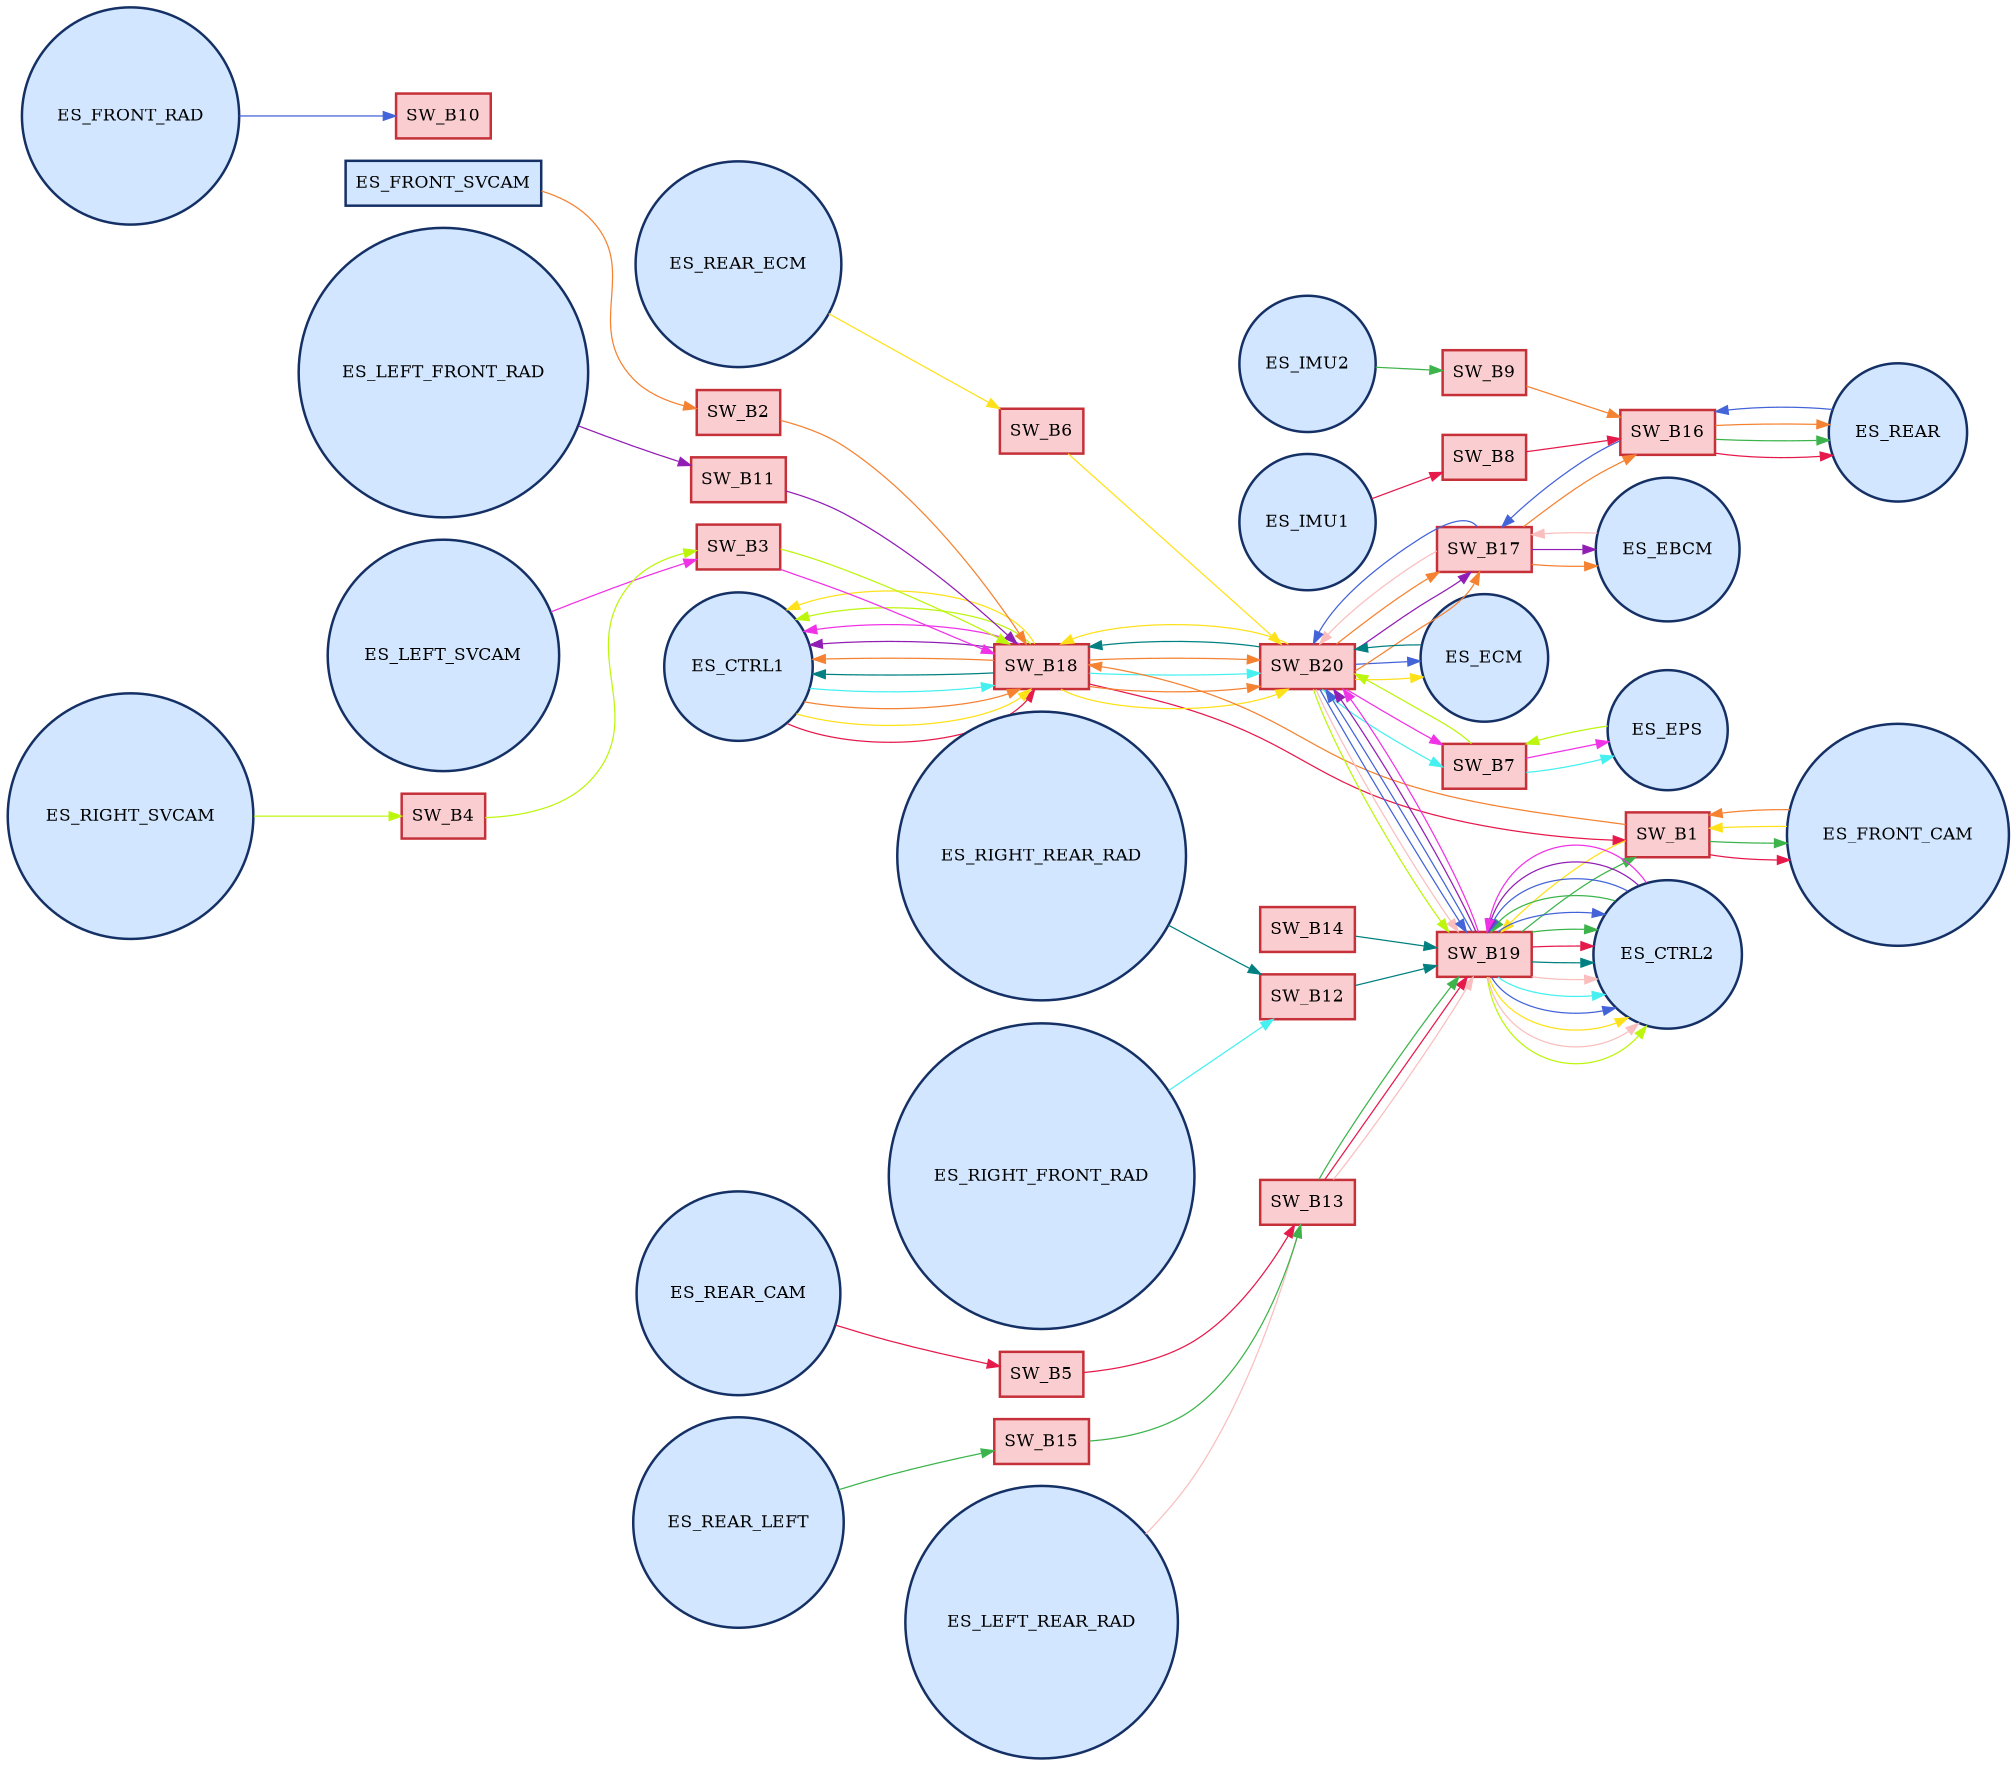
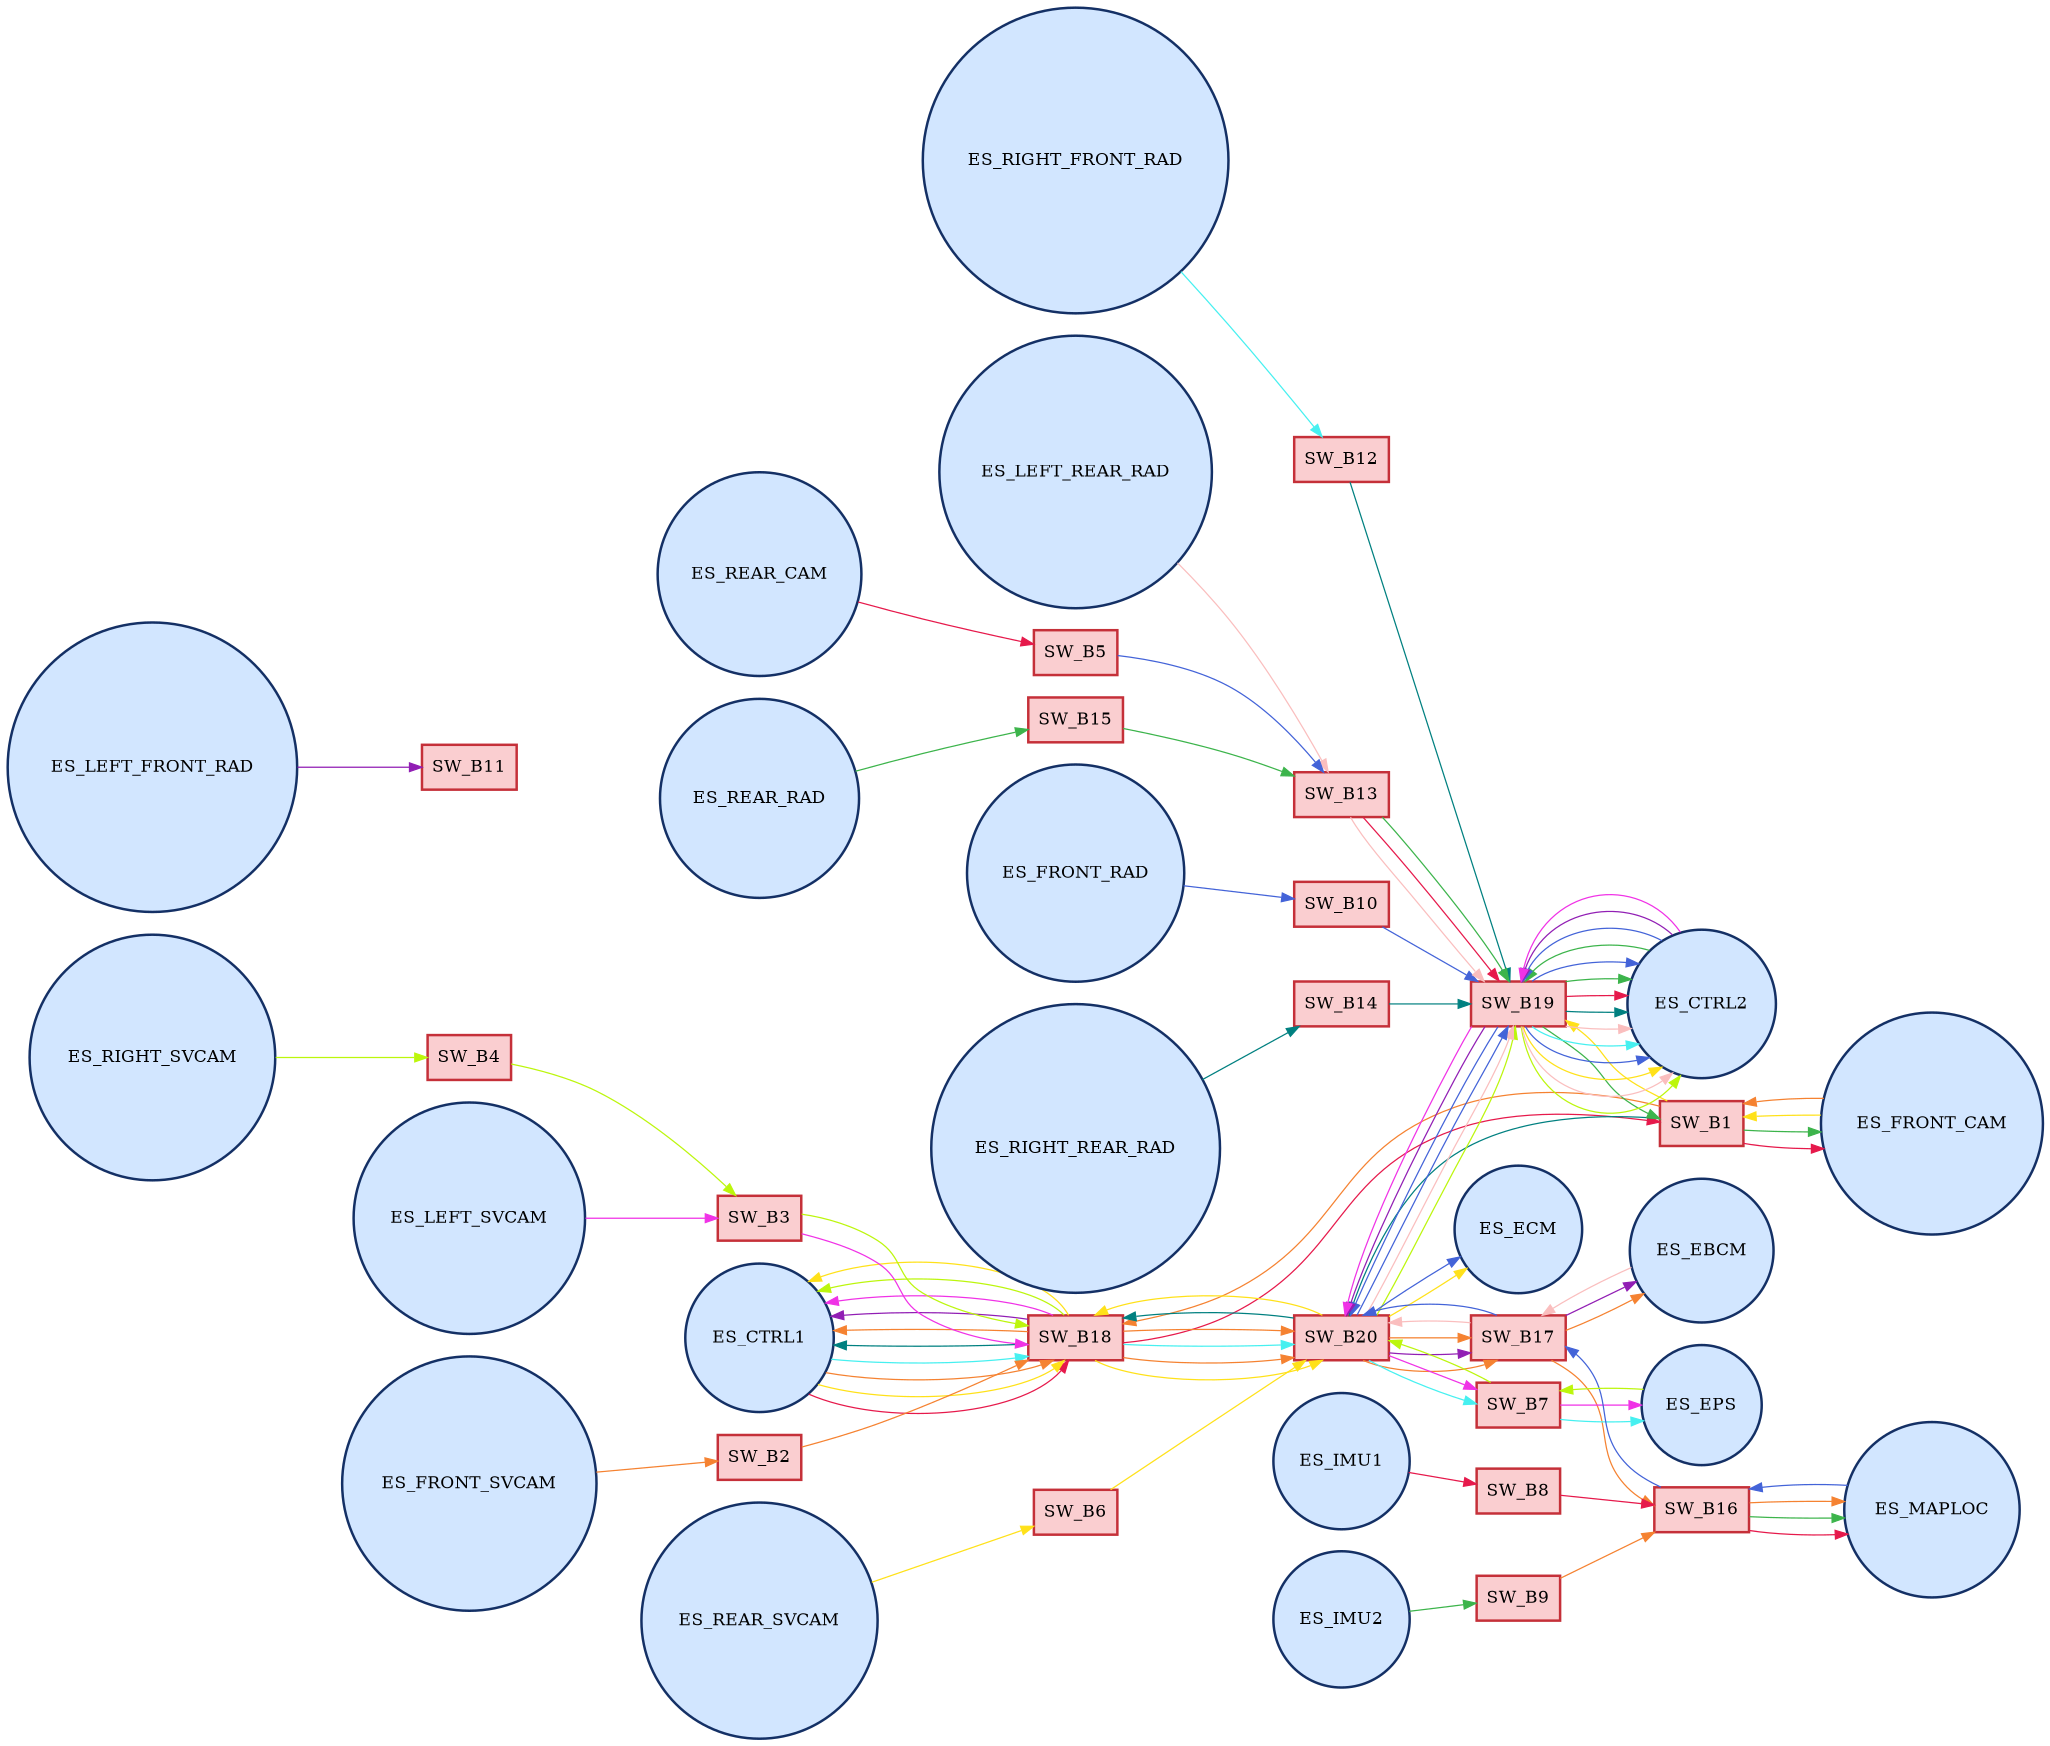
node "ES_FRONT_SVCAM": shape box -> circle
node "ES_REAR_ECM": label "ES_REAR_ECM" -> "ES_REAR_SVCAM"
node "ES_REAR": label "ES_REAR" -> "ES_MAPLOC"
edge "SW_B11" -> "SW_B18": removed
edge "ES_ECM" -> "SW_B20": now "SW_B1" -> "SW_B20"
edge "ES_RIGHT_REAR_RAD" -> "SW_B12": now "ES_RIGHT_REAR_RAD" -> "SW_B14"
edge "SW_B10" -> "SW_B19": added
edge "SW_B5" -> "SW_B13": color #e6194b -> #4363d8
node "ES_REAR_LEFT": label "ES_REAR_LEFT" -> "ES_REAR_RAD"
